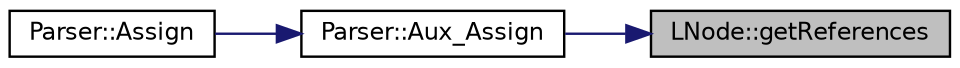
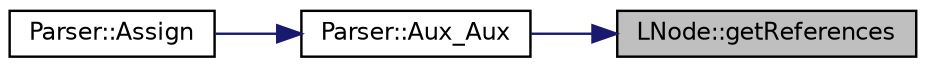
node "Parser::Aux_Assign": label "Parser::Aux_Assign" -> "Parser::Aux_Aux"
